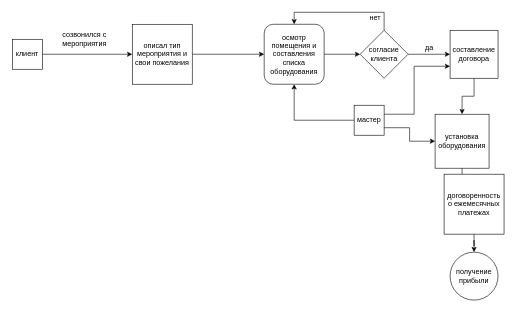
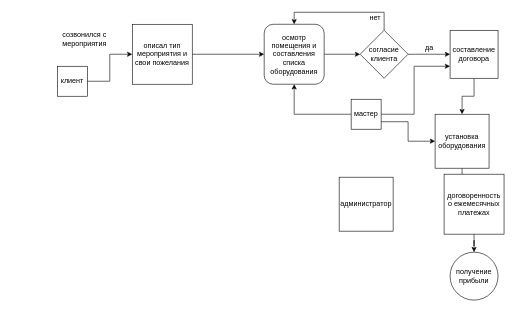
node "клиент": moved (27, 54) -> (72, 81)
node "мастер": moved (369, 120) -> (366, 114)
node "администратор": added
